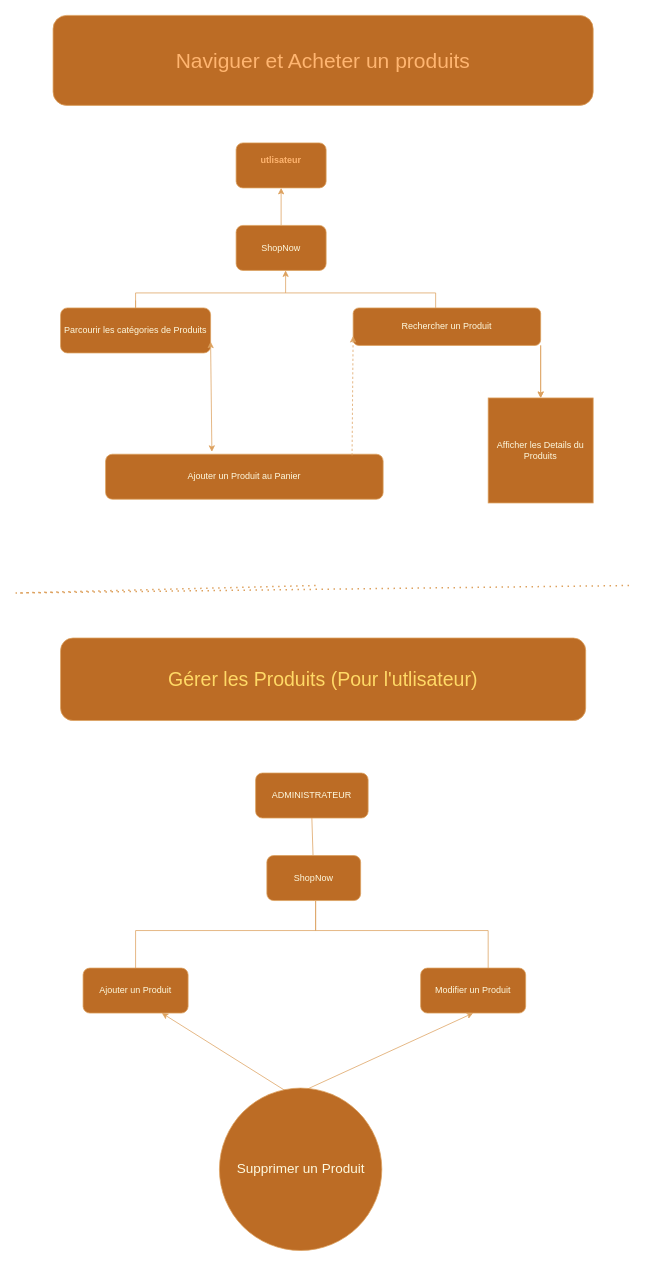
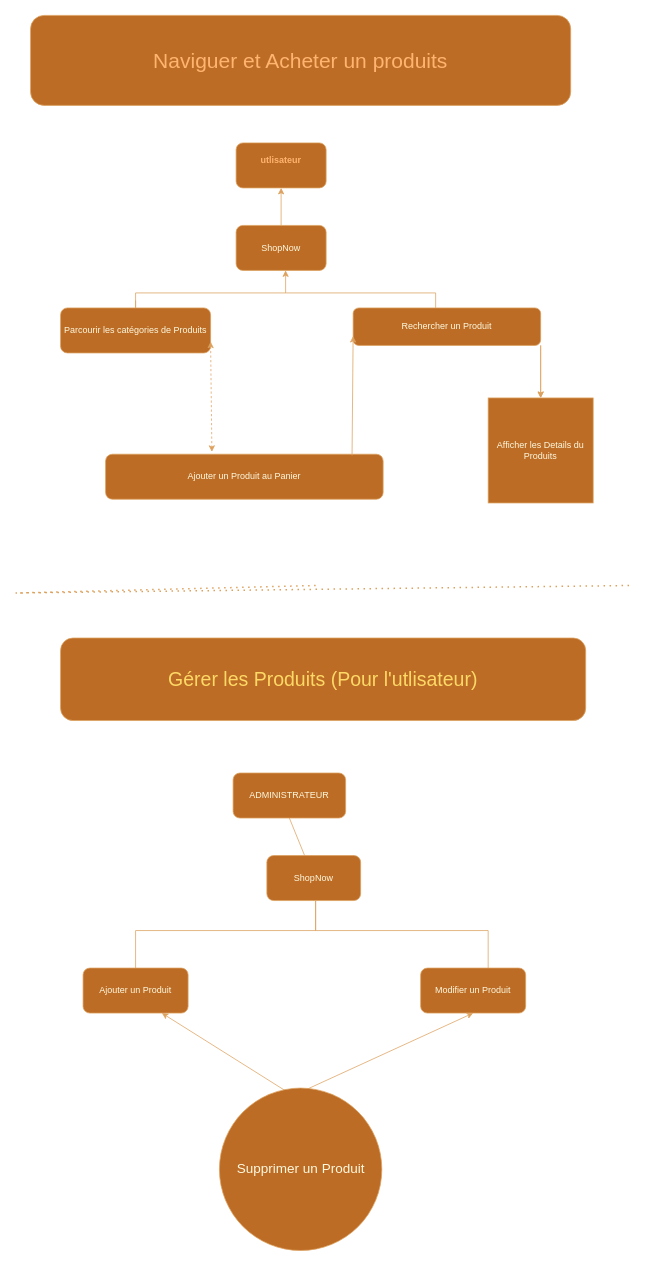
node "Naviguer et Acheter un produits": moved (323, 60) -> (300, 60)
edge "Parcourir les catégories de Produits" -- "Ajouter un Produit au Panier": style solid -> dashed
edge "Ajouter un Produit au Panier" -> "Rechercher un Produit": style dashed -> solid
node "ADMINISTRATEUR": moved (312, 795) -> (289, 795)
